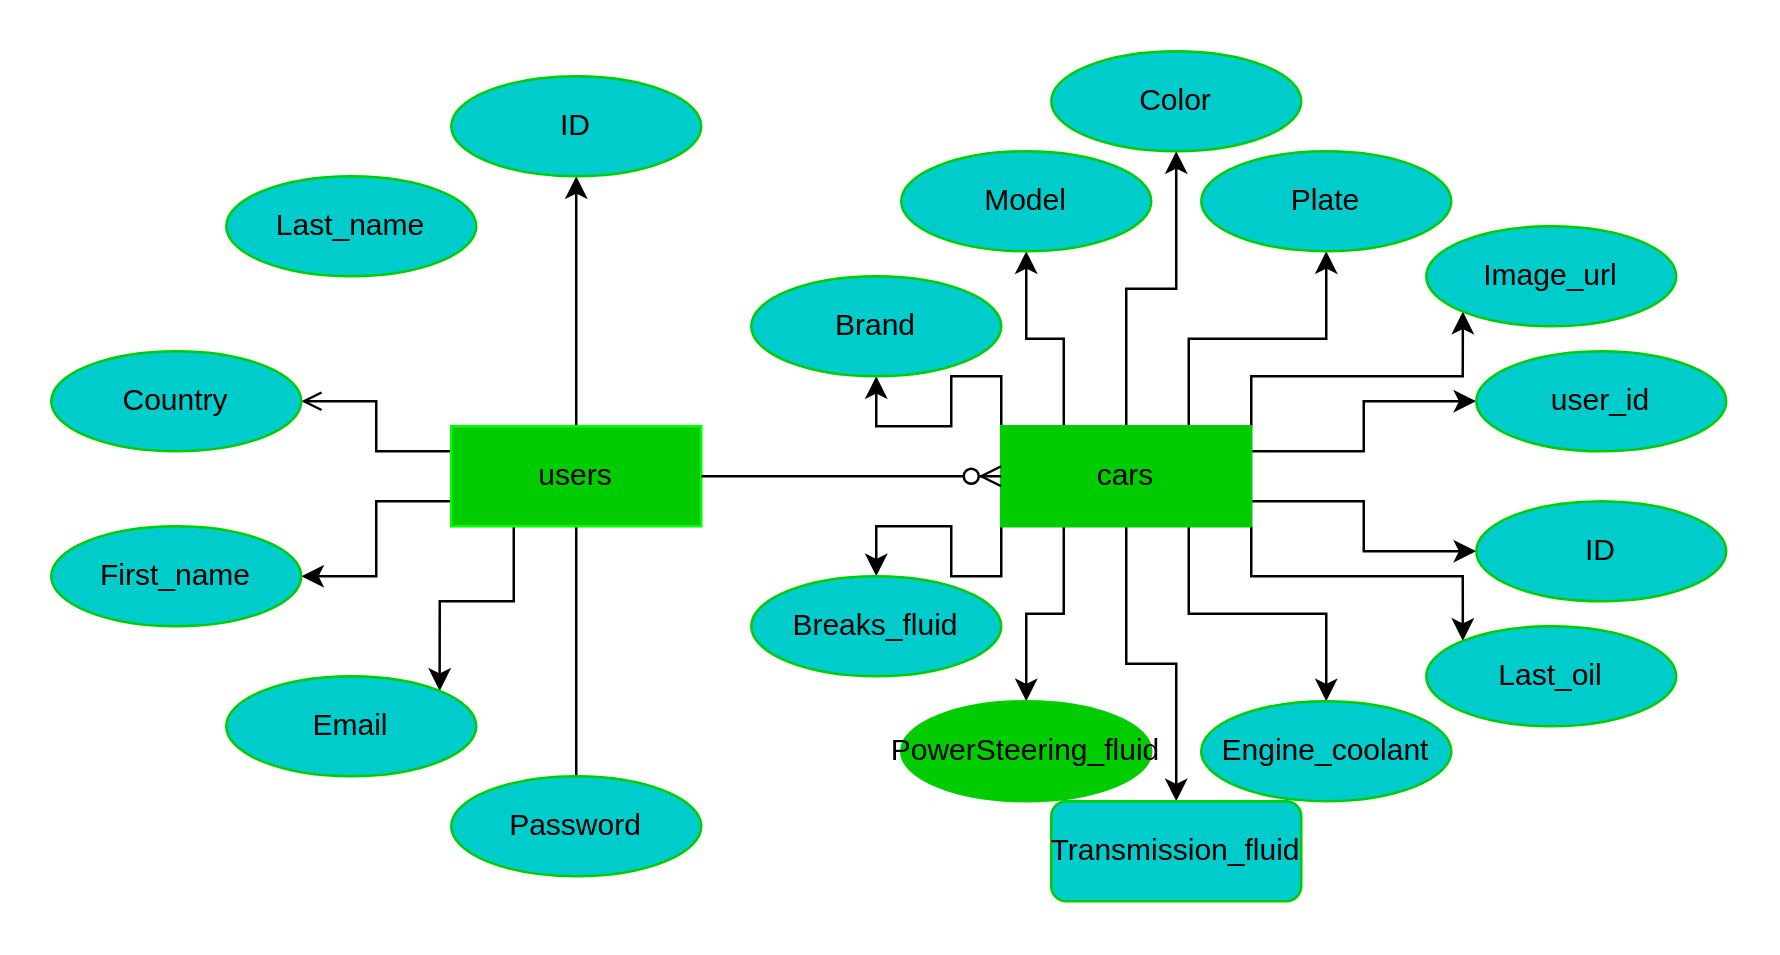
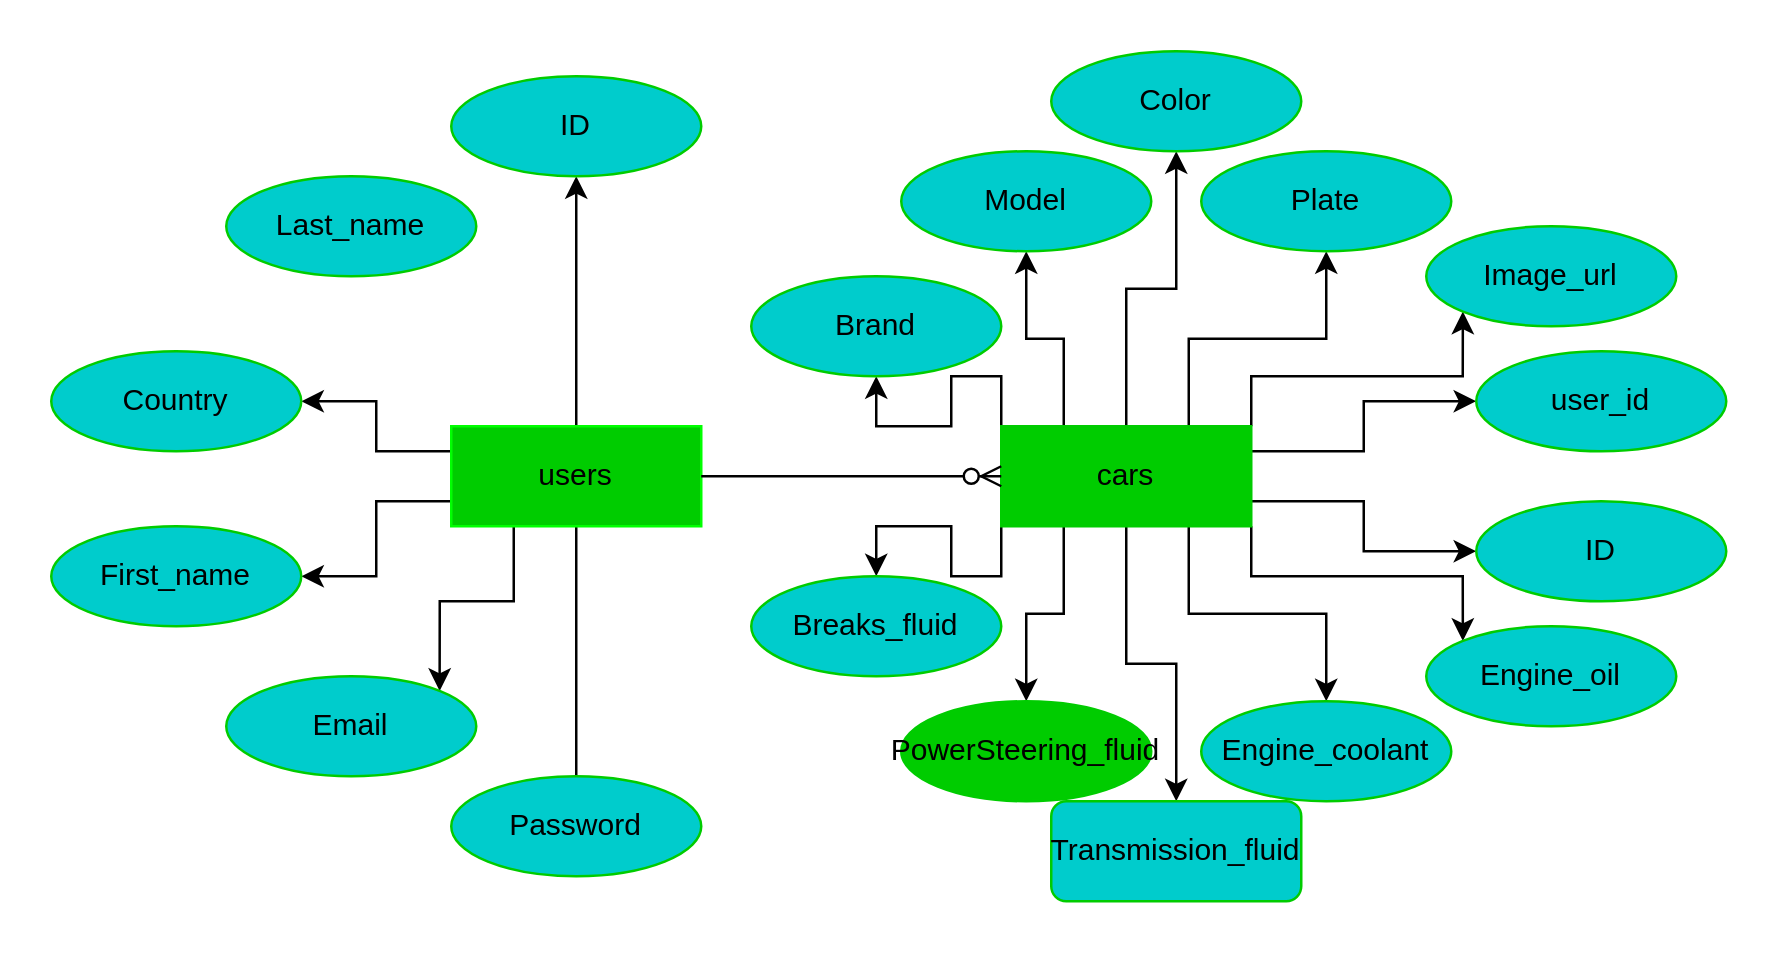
edge "users" -> "Country": arrowhead open -> classic
node "Last_oil": label "Last_oil" -> "Engine_oil"
